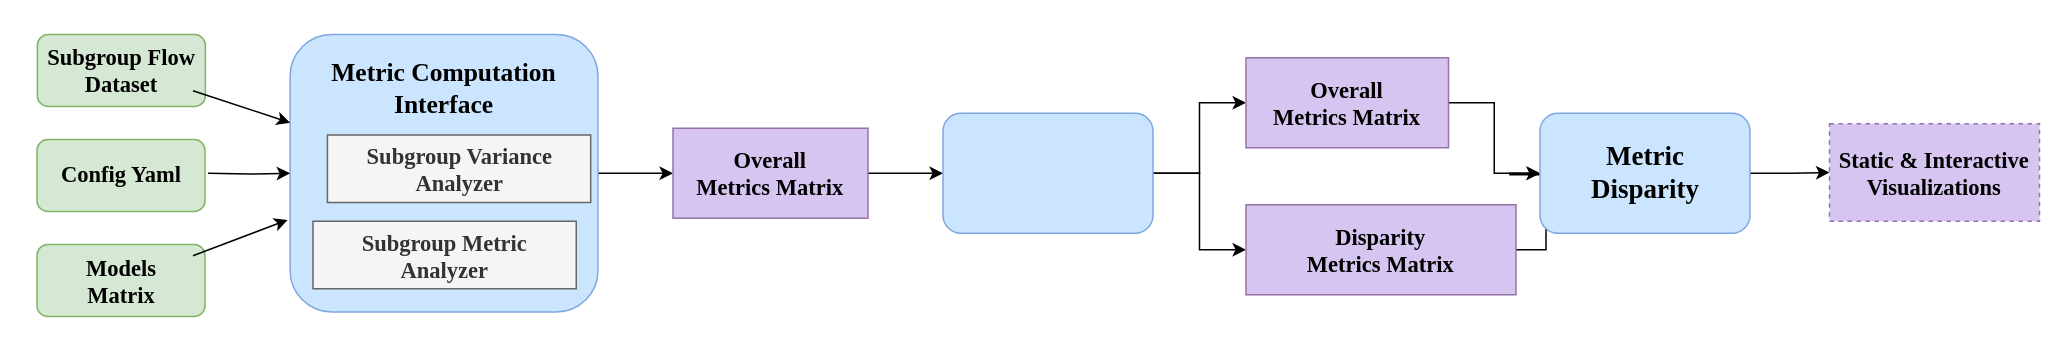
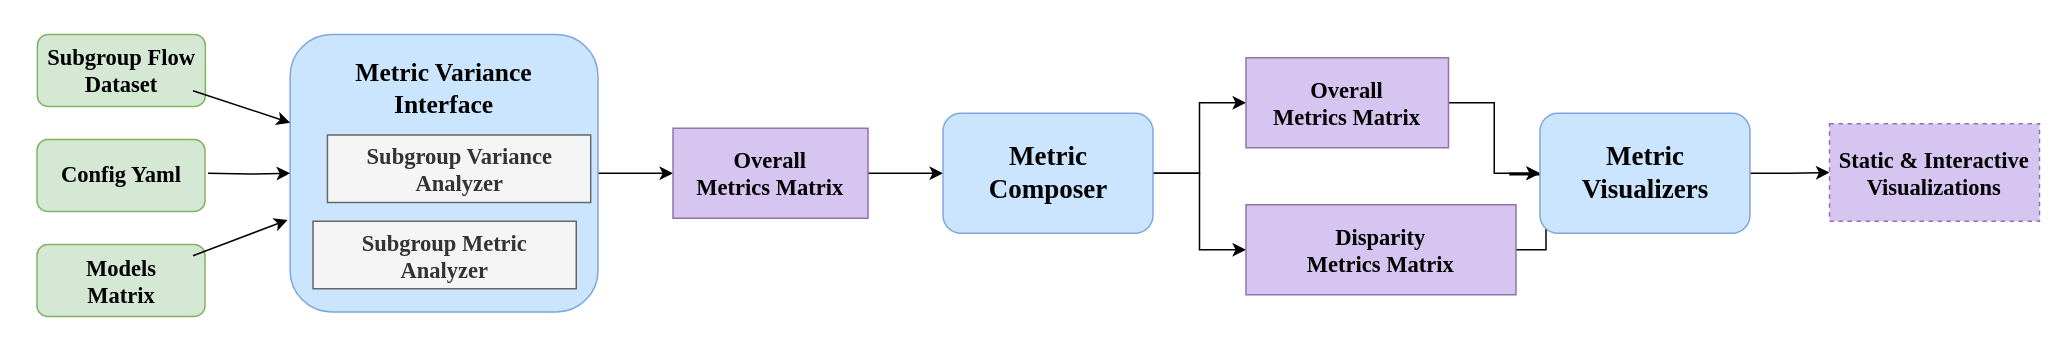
node "Metric Computation Interface": label "Metric Computation Interface" -> "Metric Variance Interface"
node "Metric Composer": added
node "Metric Disparity": label "Metric Disparity" -> "Metric Visualizers"
